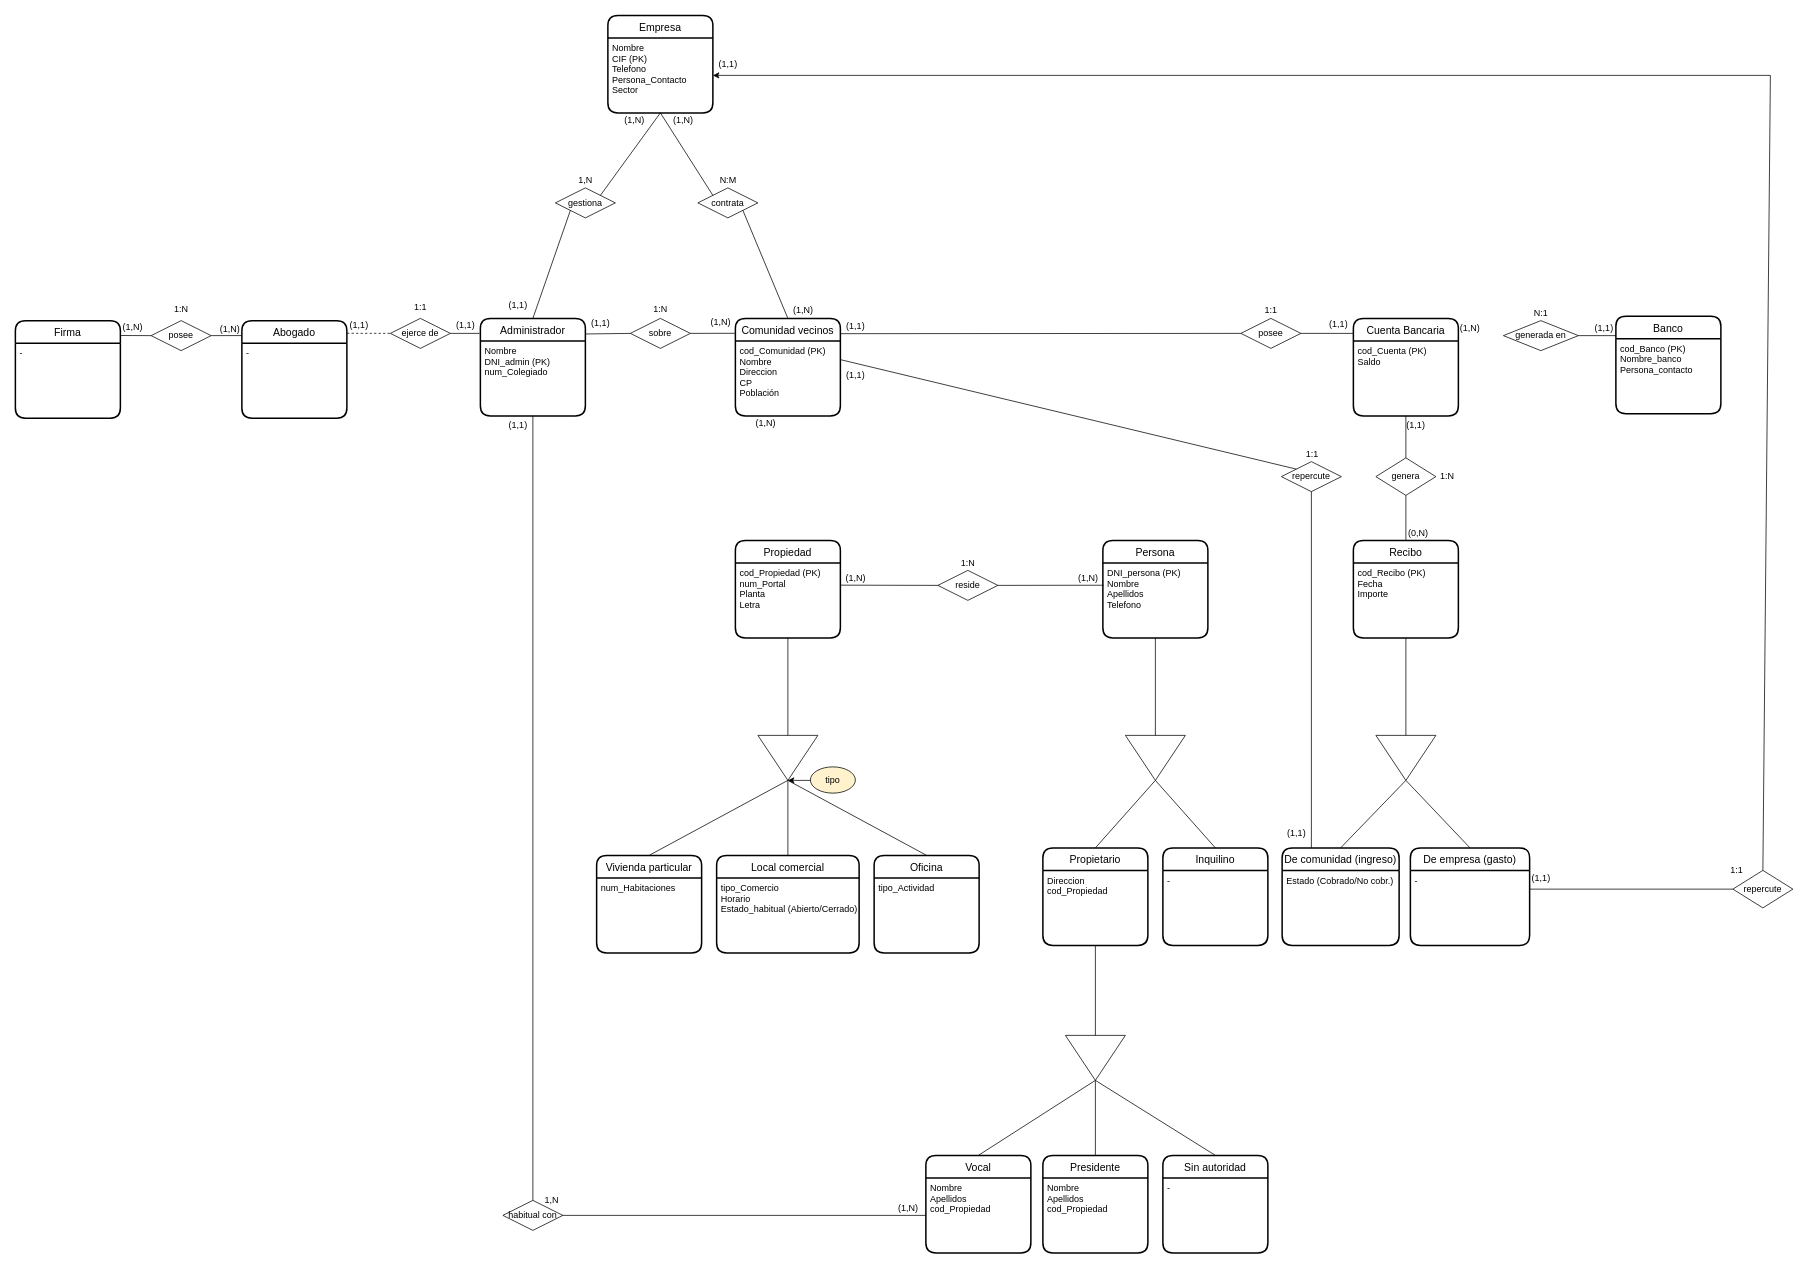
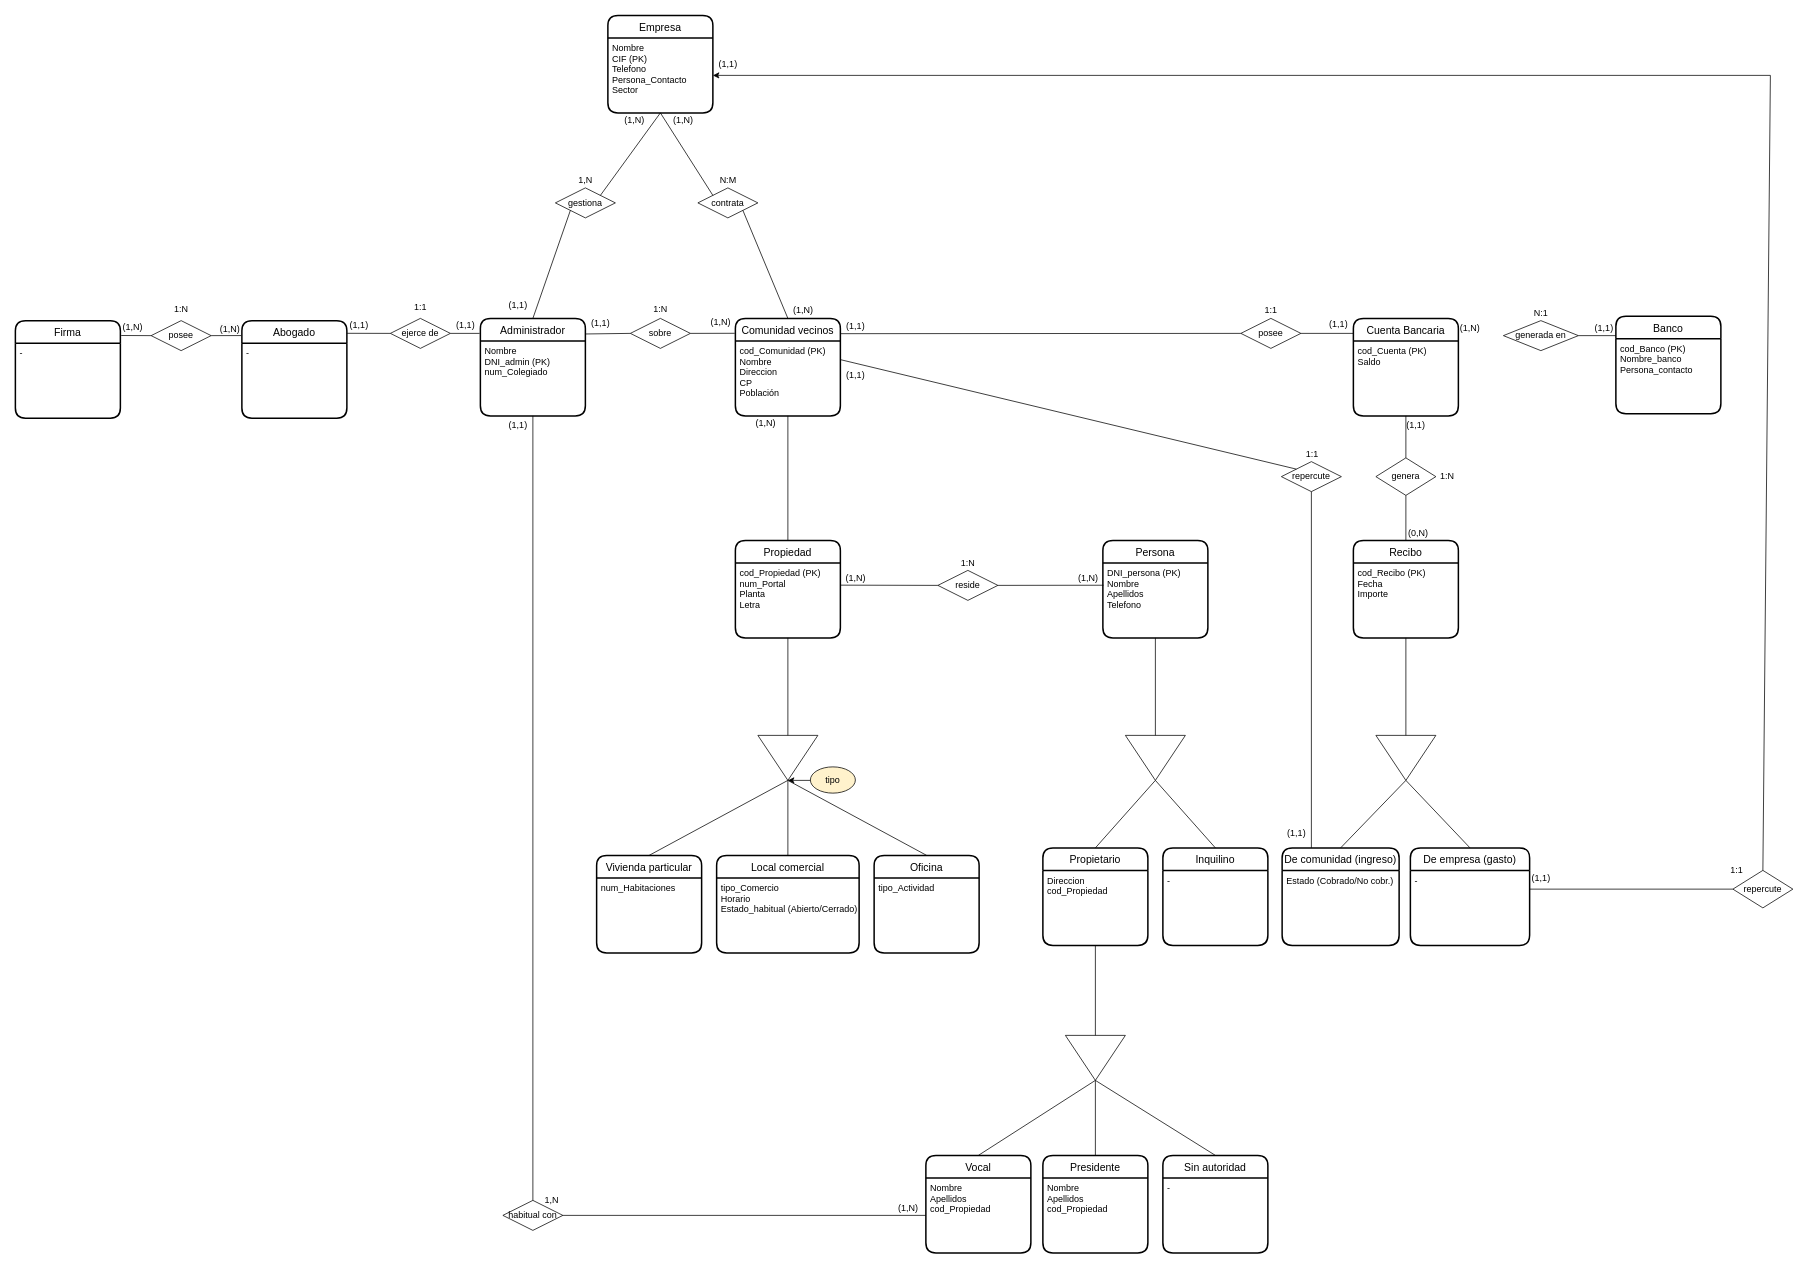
edge "ejerce de" -- "Abogado": style dashed -> solid
edge "Propiedad" -- "cod_Propiedad (PK) num_Portal Planta Letra": now "Propiedad" -- "cod_Comunidad (PK) Nombre Direccion CP Población"
